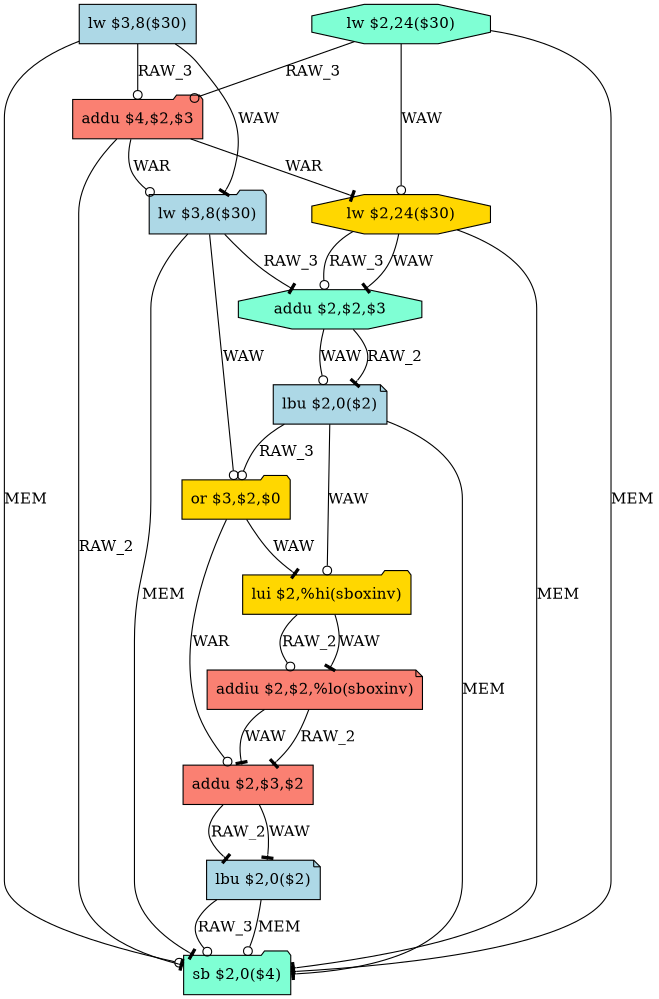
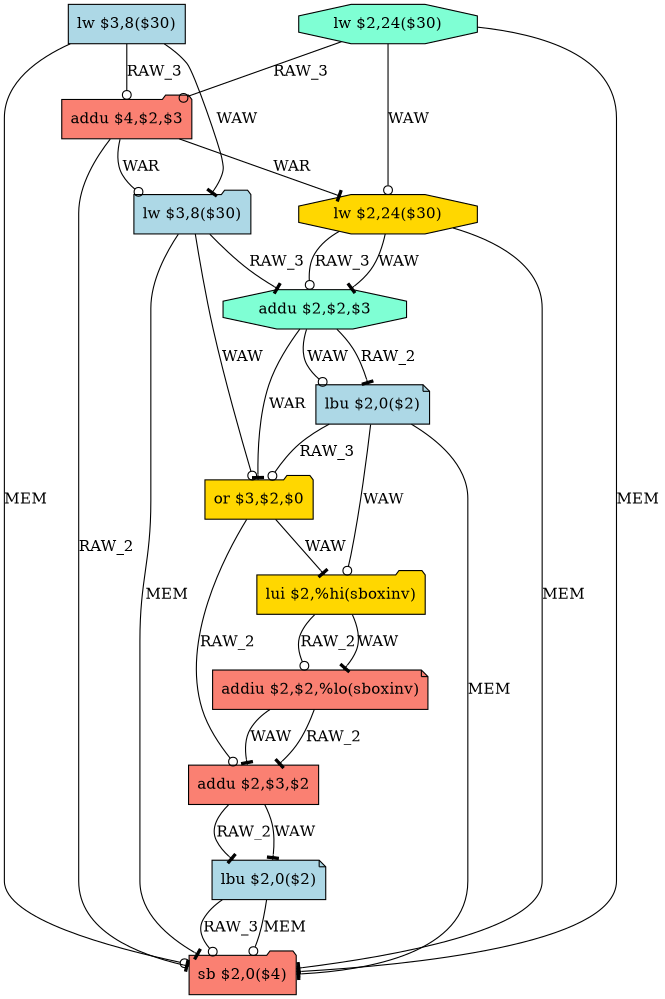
edge "addu $2,$2,$3" -> "or $3,$2,$0": added, label "WAR"
edge "or $3,$2,$0" -> "addu $2,$3,$2": label "WAR" -> "RAW_2"
node "sb $2,0($4)": fillcolor aquamarine -> salmon
